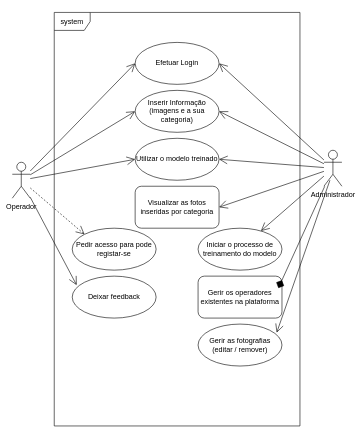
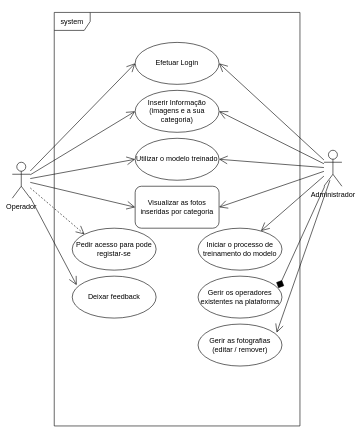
edge "Operador" -> "Visualizar as fotos inseridas por categoria": added
node "Gerir os operadores existentes na plataforma": shape rounded rectangle -> ellipse
